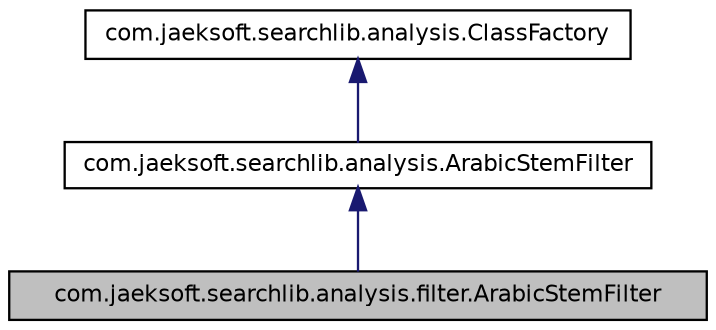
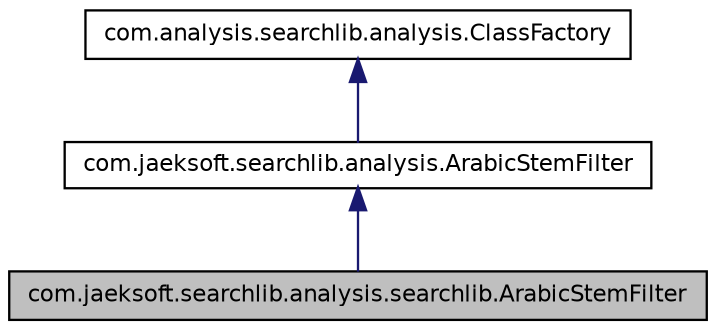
node "com.jaeksoft.searchlib.analysis.ClassFactory": label "com.jaeksoft.searchlib.analysis.ClassFactory" -> "com.analysis.searchlib.analysis.ClassFactory"
node "com.jaeksoft.searchlib.analysis.filter.ArabicStemFilter": label "com.jaeksoft.searchlib.analysis.filter.ArabicStemFilter" -> "com.jaeksoft.searchlib.analysis.searchlib.ArabicStemFilter"
